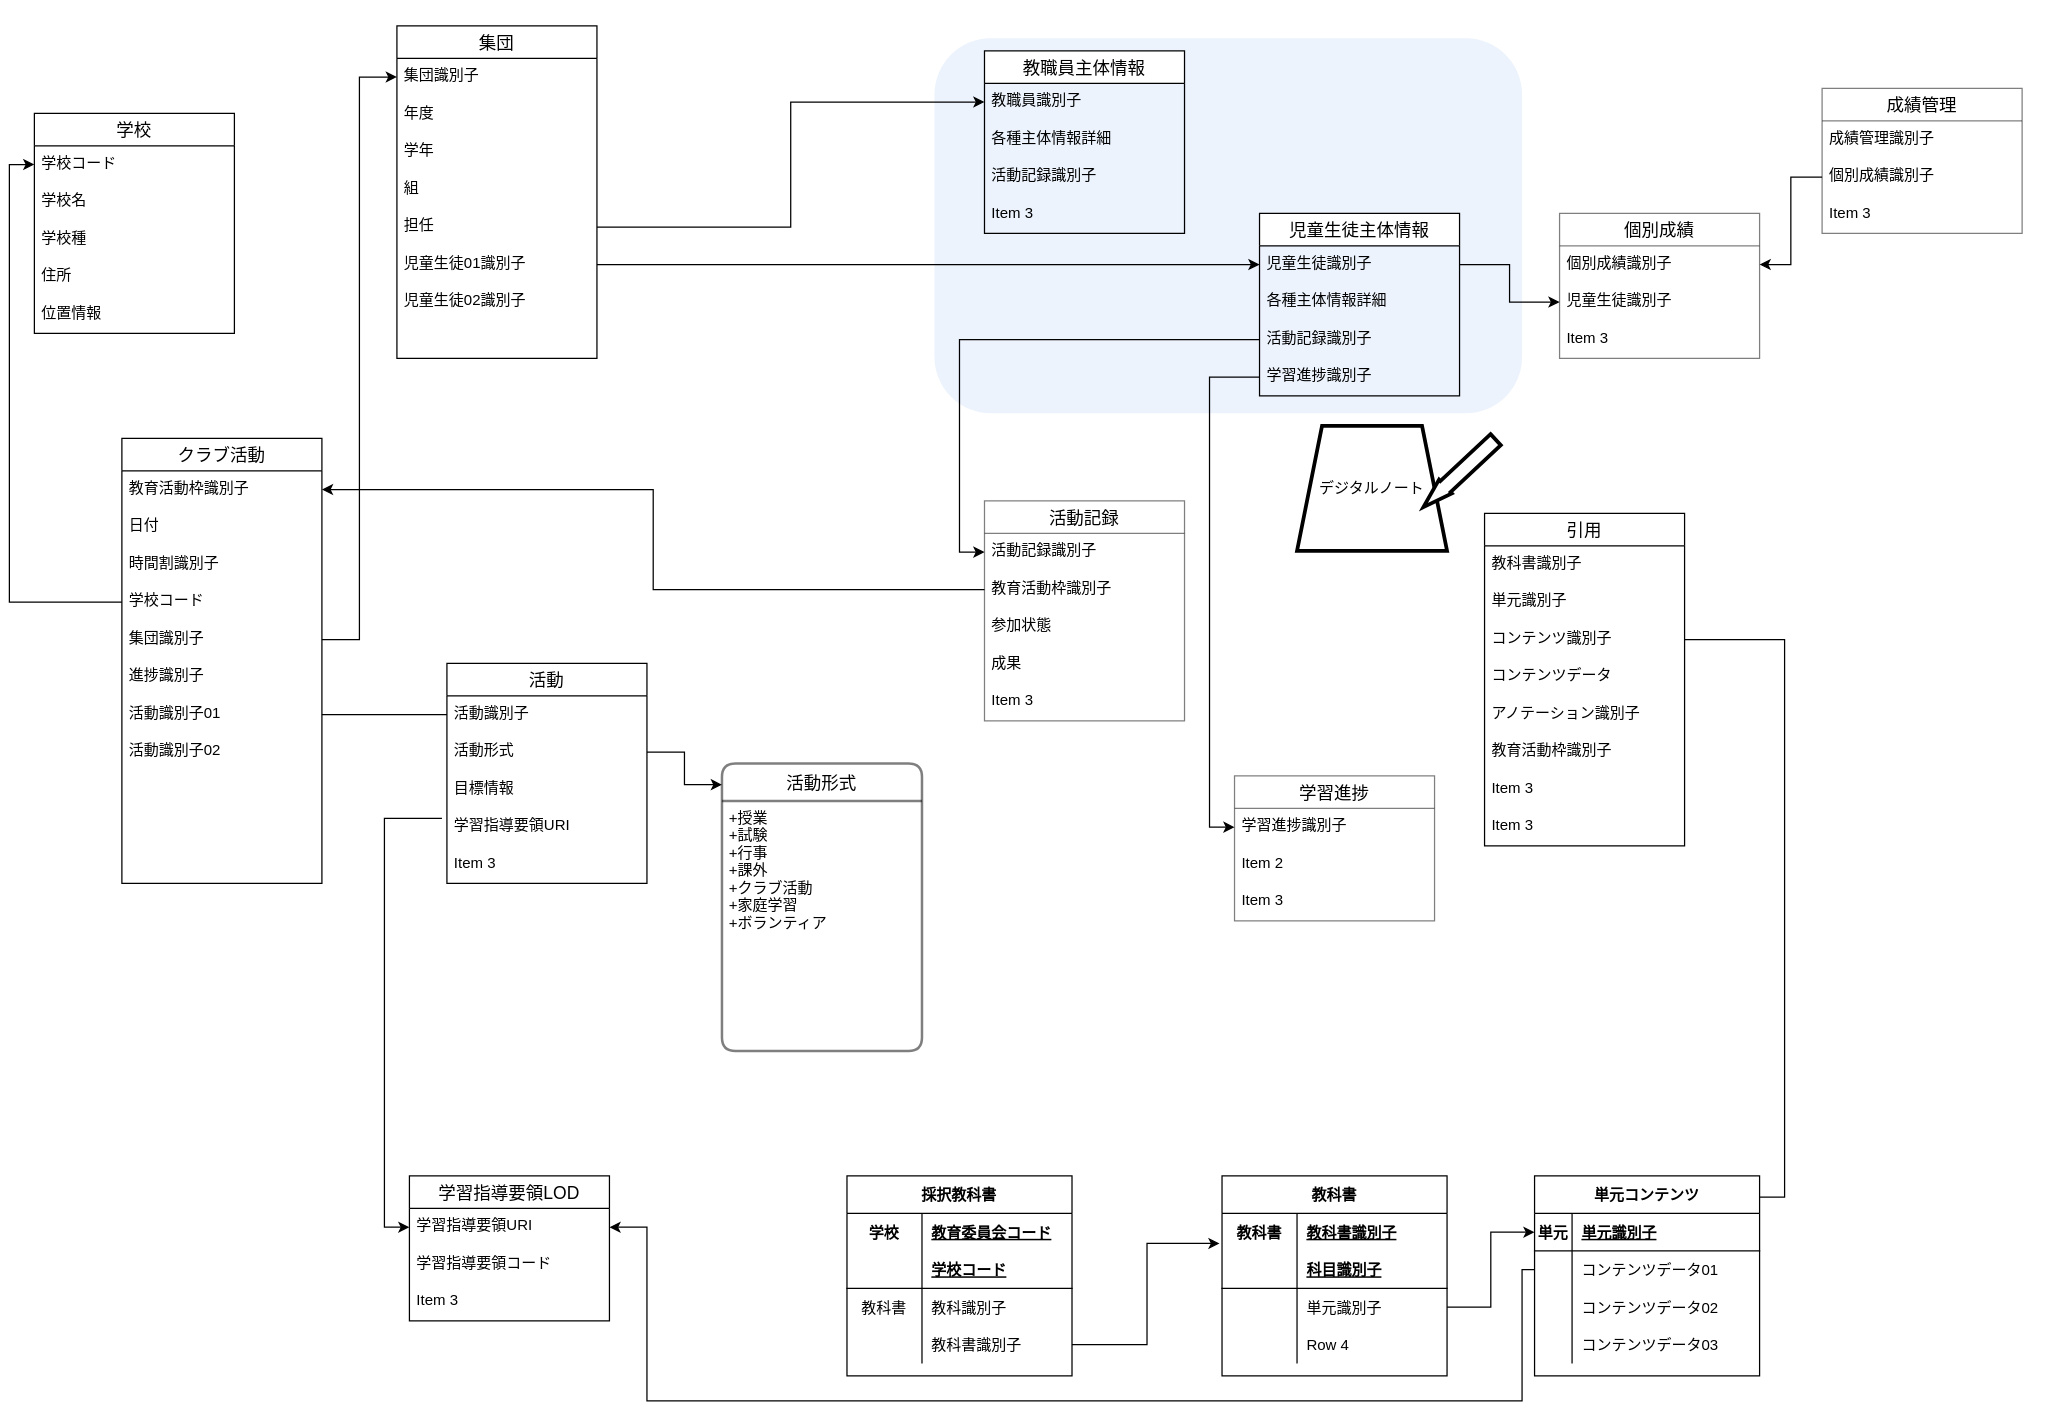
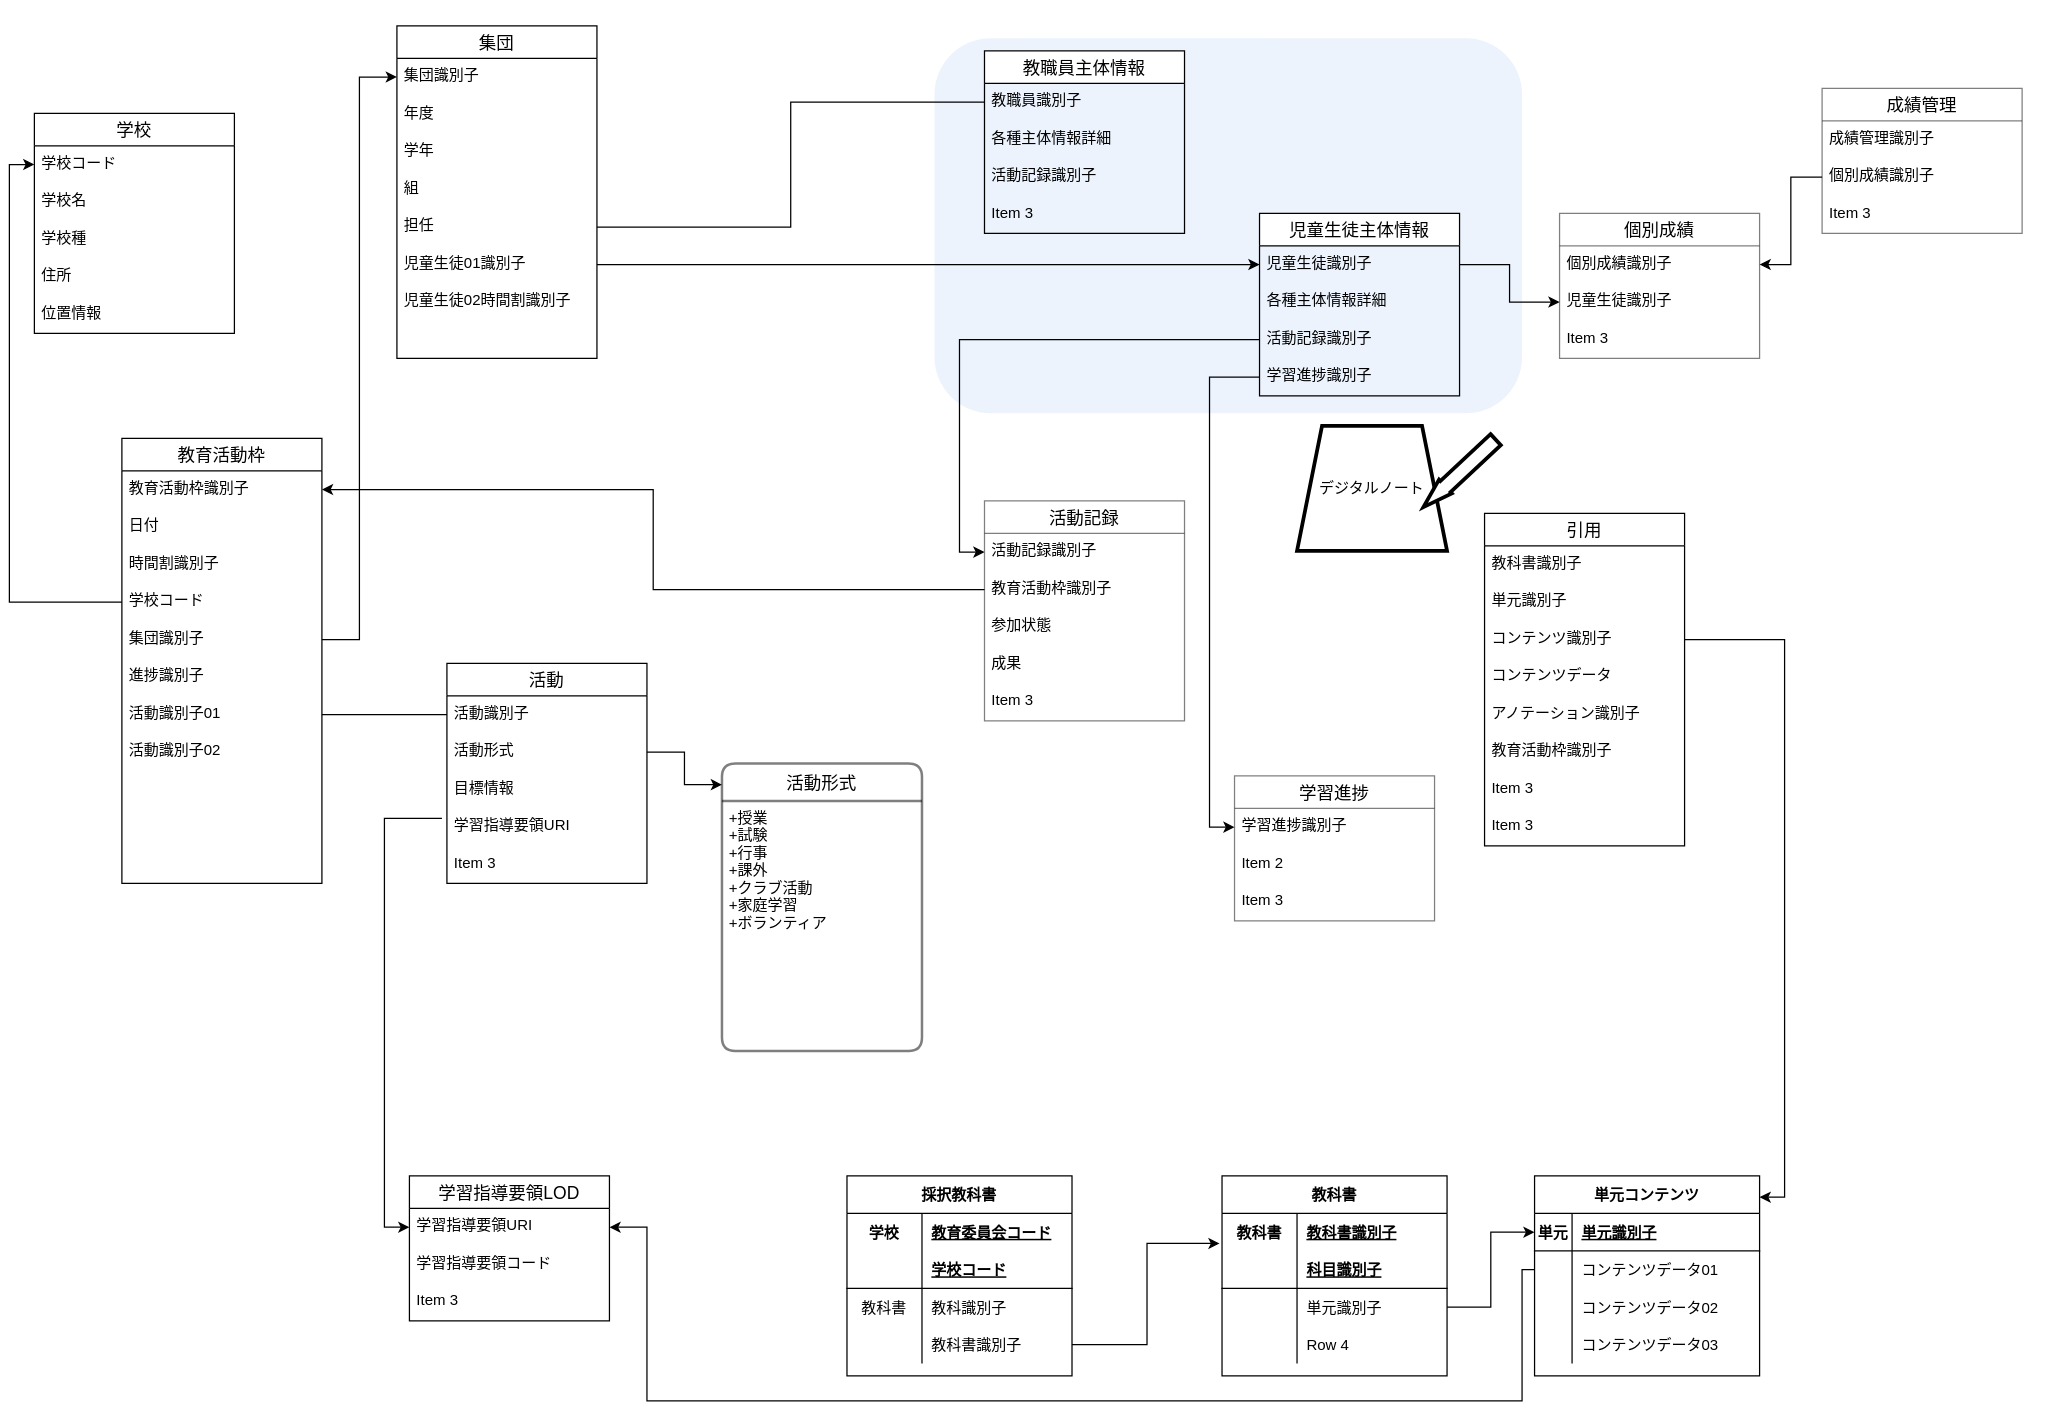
edge "担任" -> "教職員識別子": arrowhead classic -> none
node "児童生徒02識別子": label "児童生徒02識別子" -> "児童生徒02時間割識別子"
node "クラブ活動": label "クラブ活動" -> "教育活動枠"
edge "コンテンツ識別子" -- "単元コンテンツ": arrowhead none -> classic
